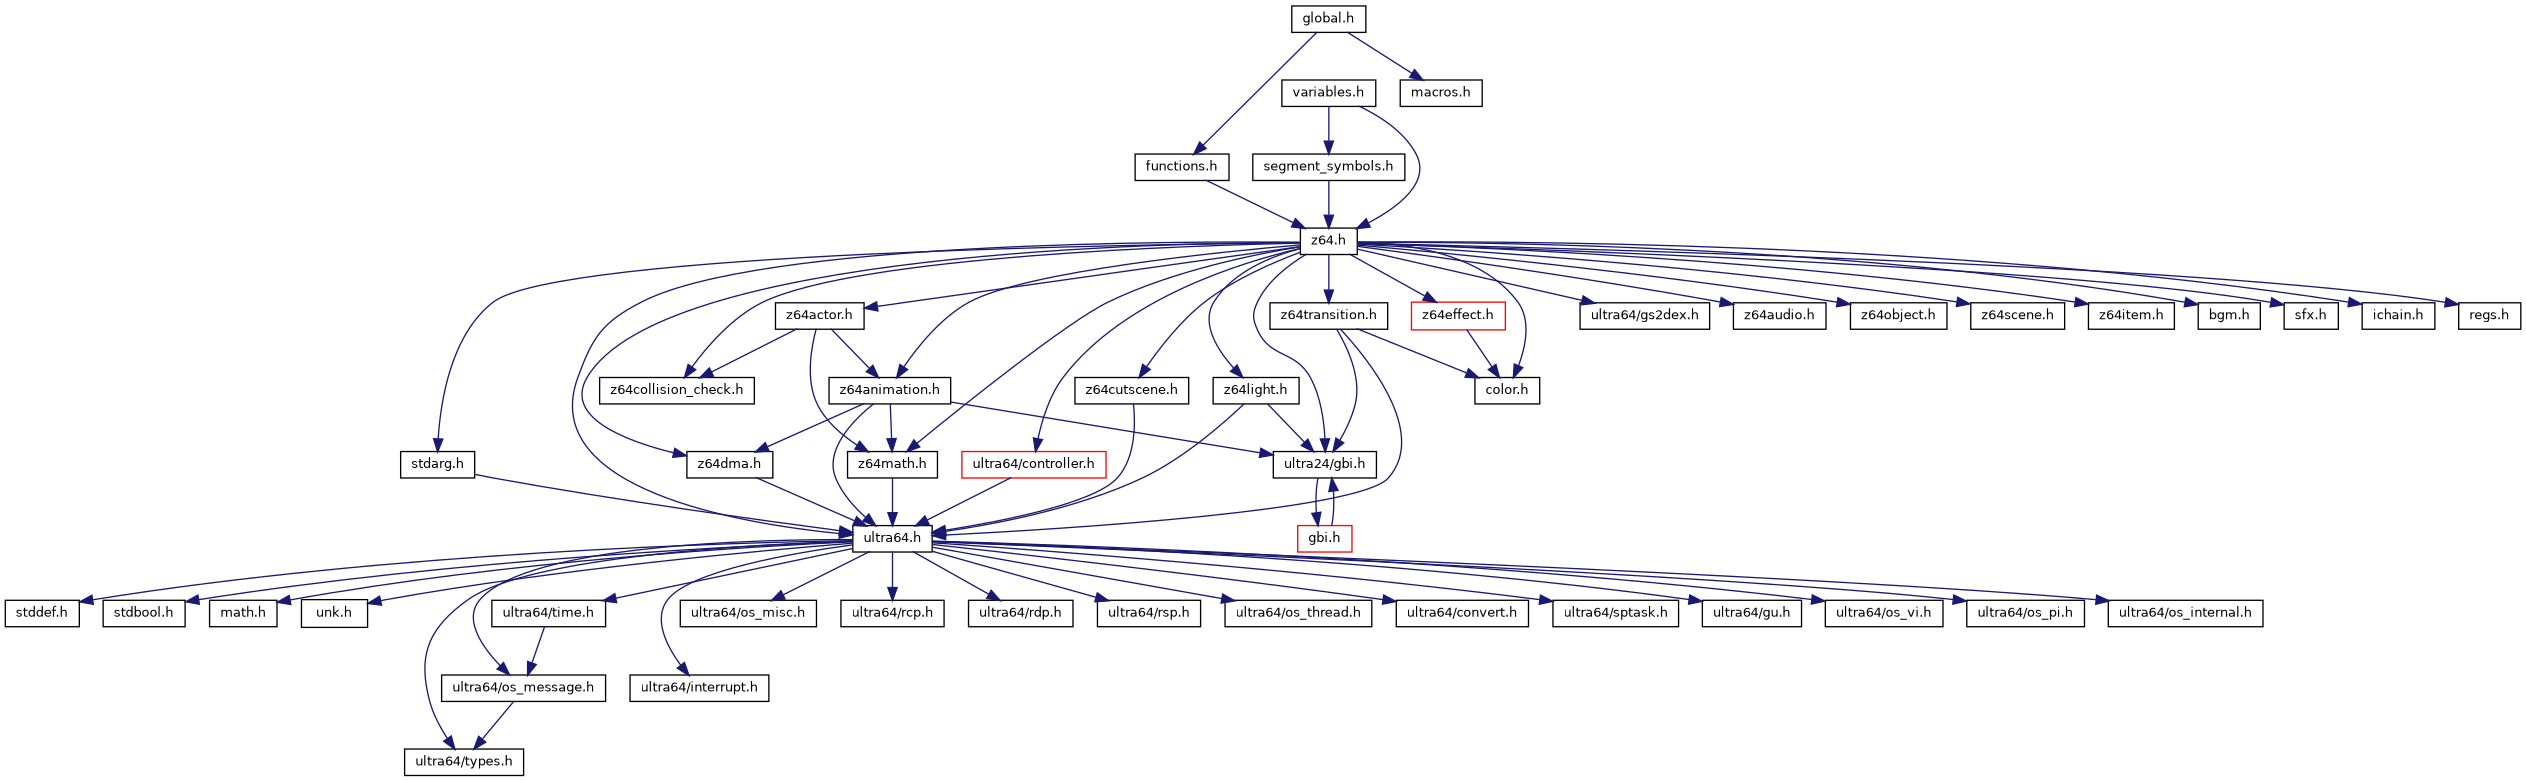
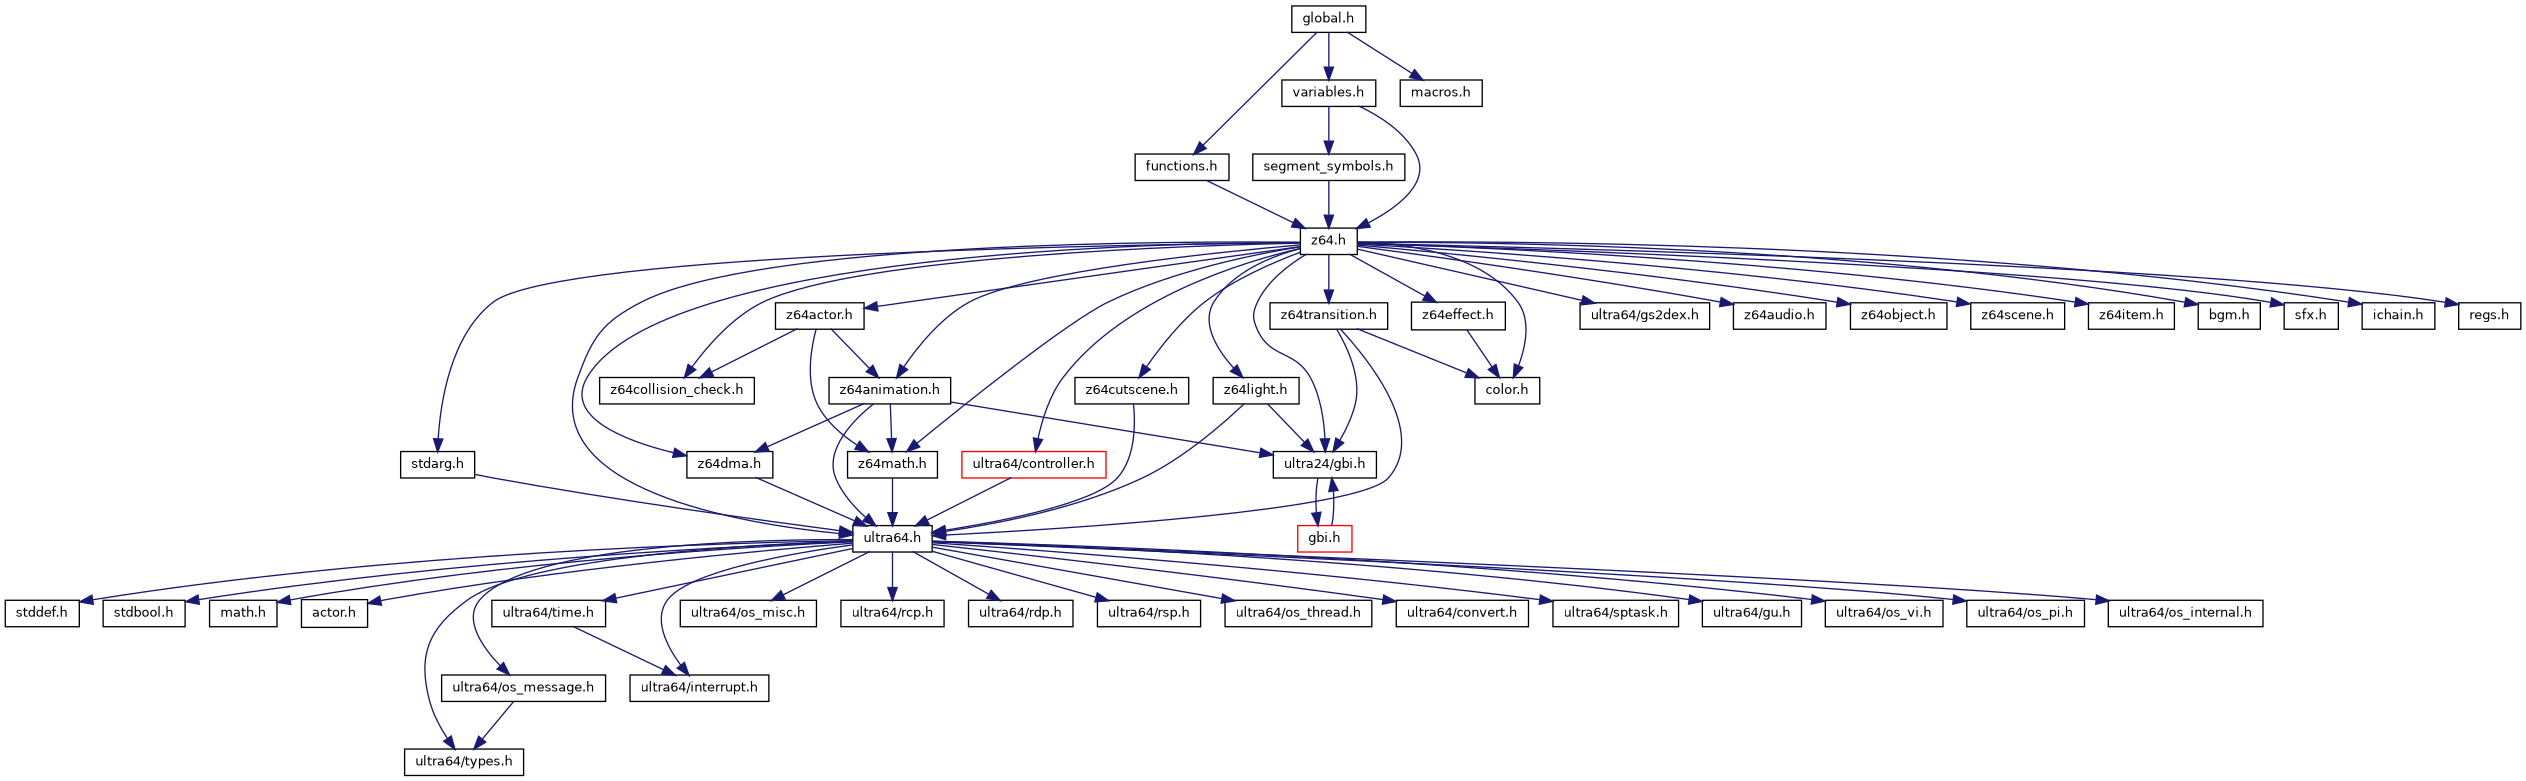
edge "global.h" -> "variables.h": added
node "z64effect.h": color red -> black
node "unk.h": label "unk.h" -> "actor.h"
edge "ultra64/time.h" -> "ultra64/os_message.h": now "ultra64/time.h" -> "ultra64/interrupt.h"
